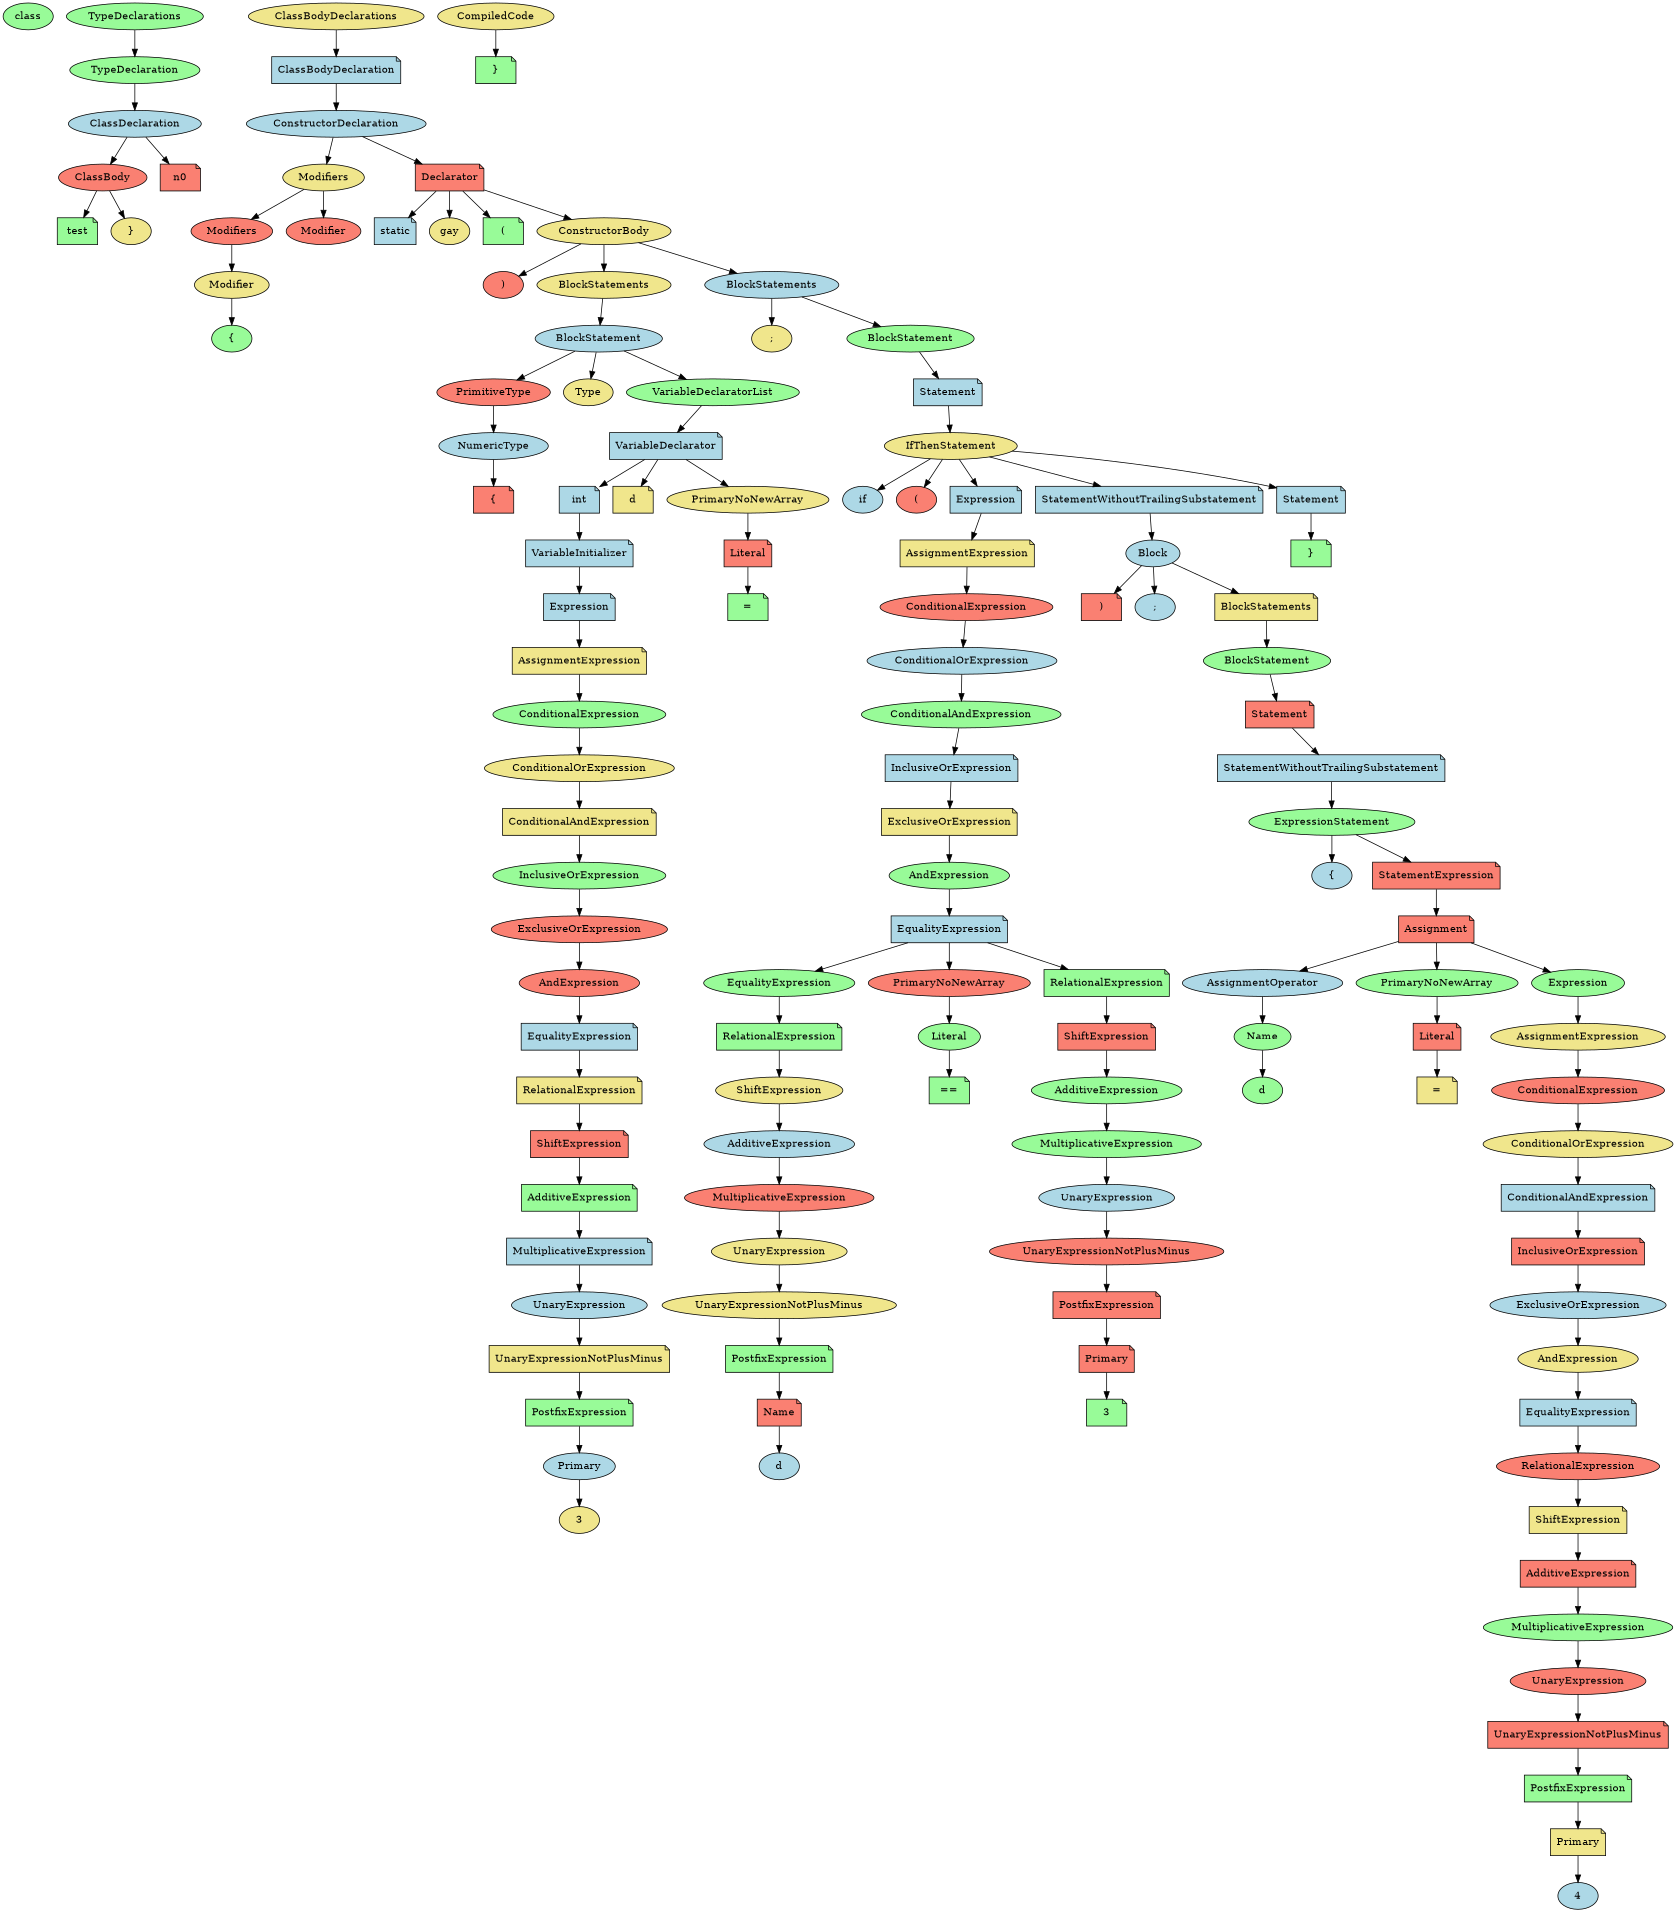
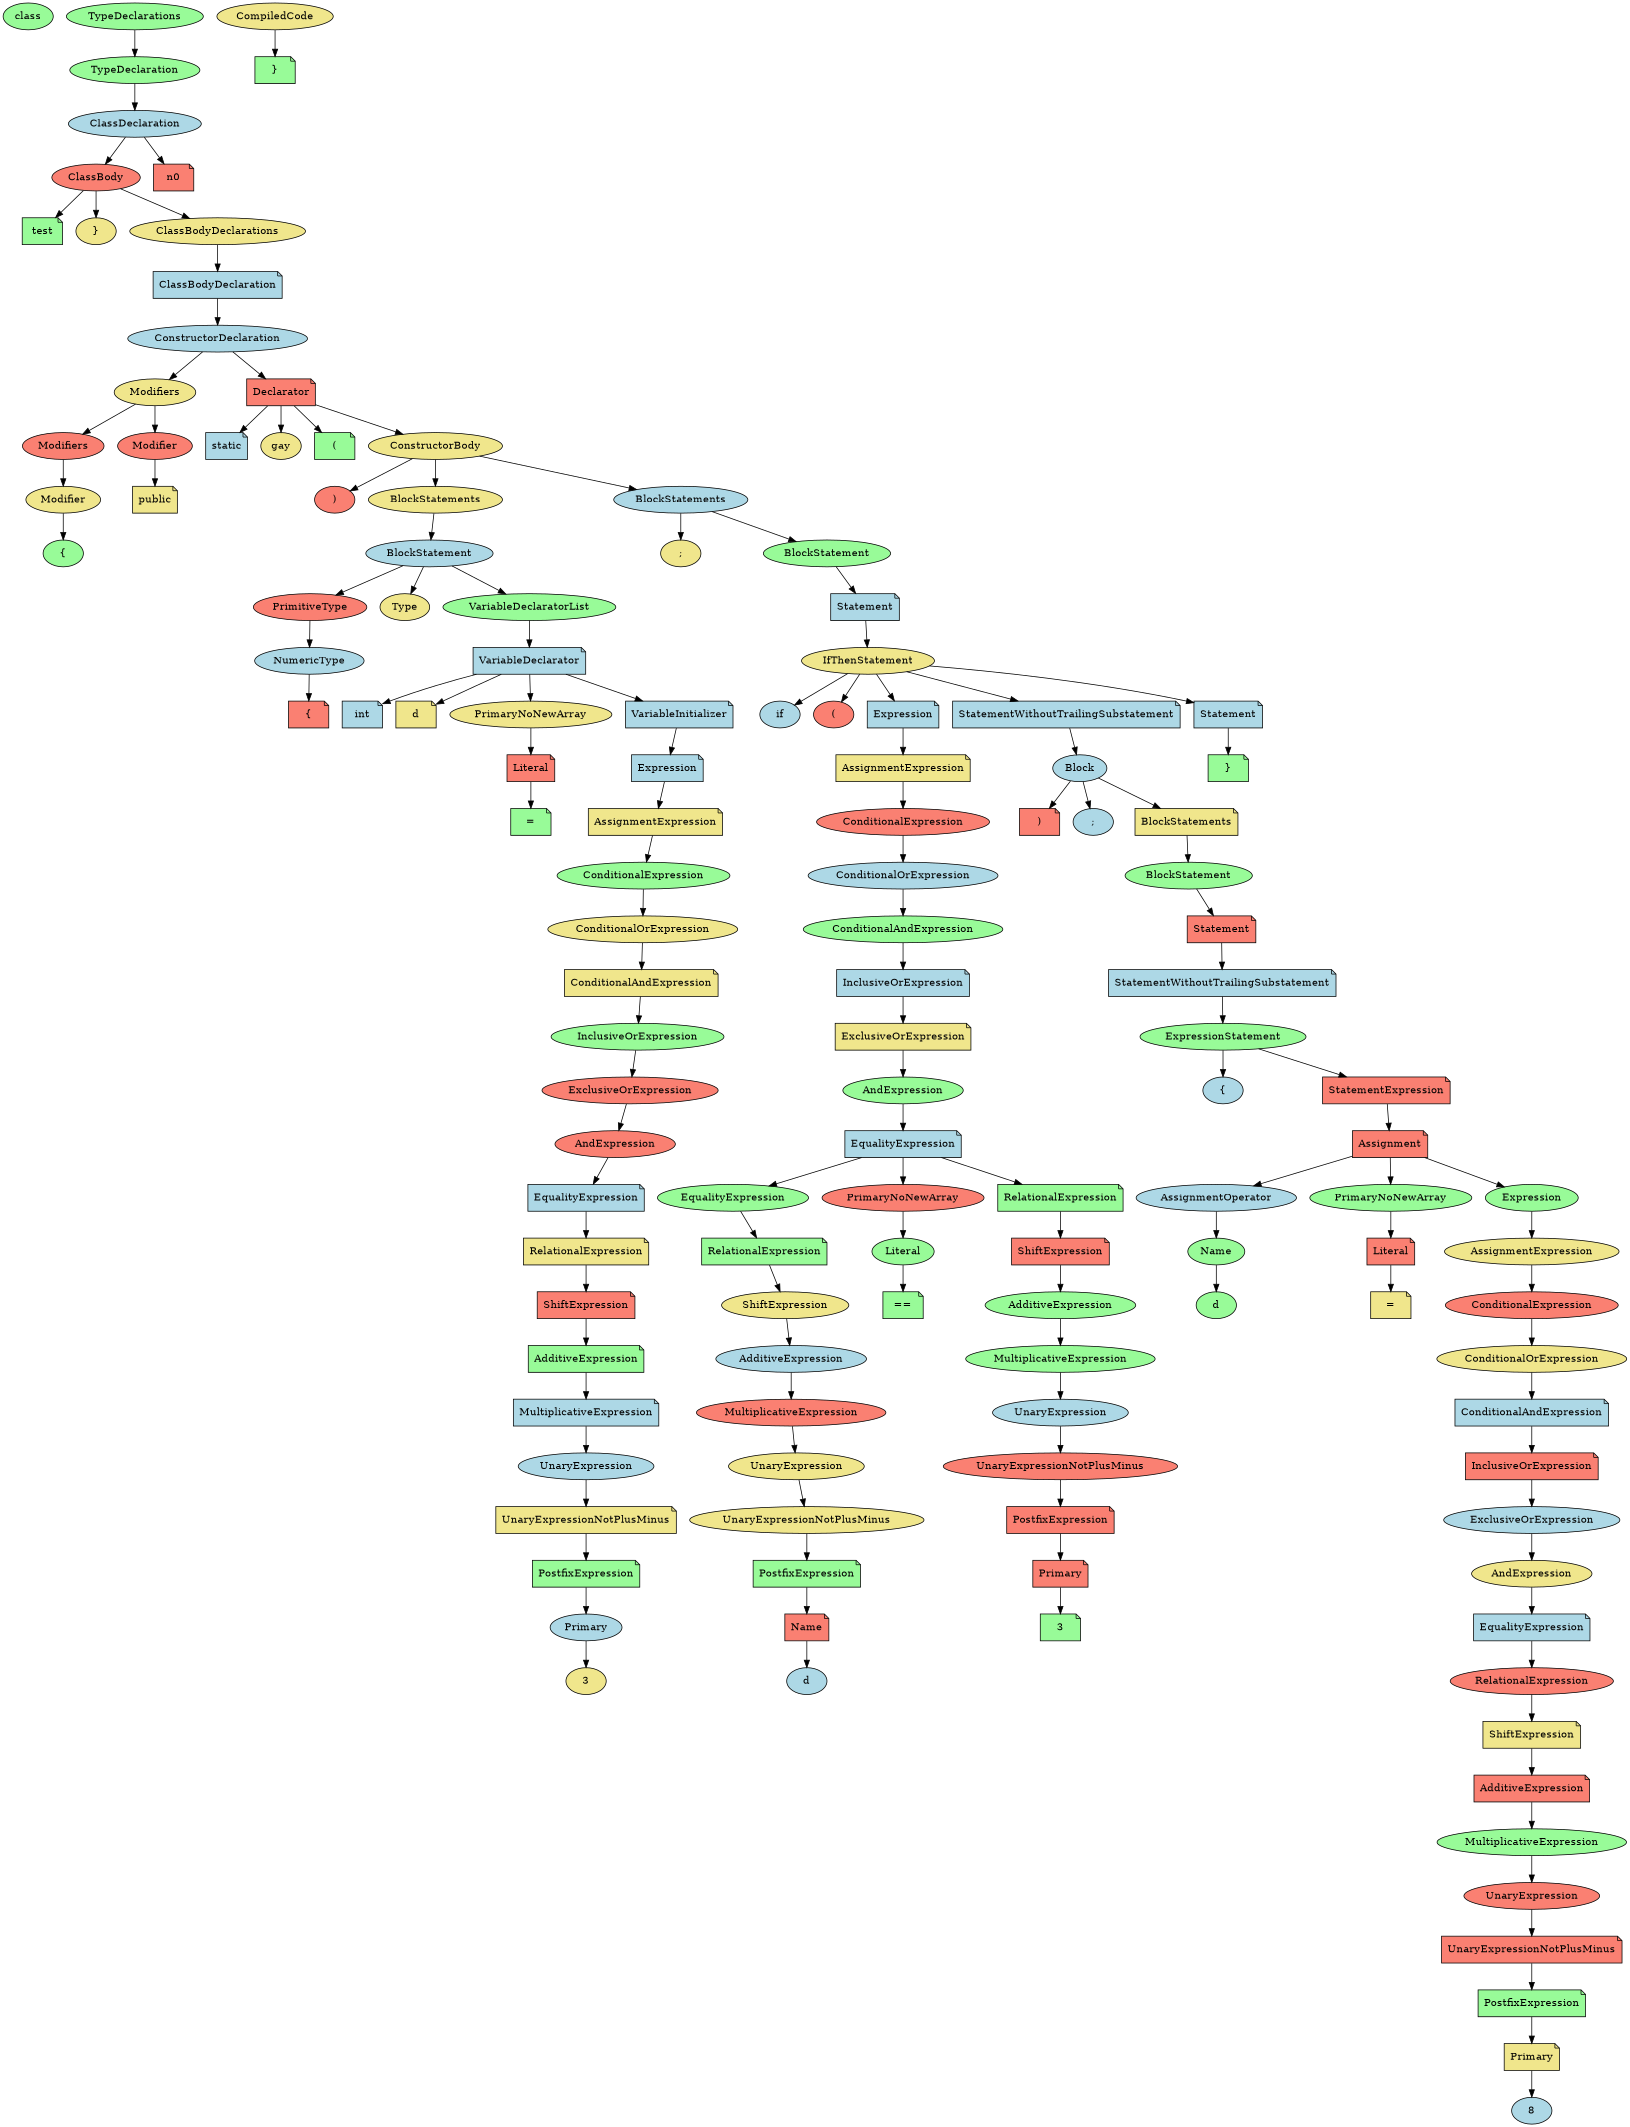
edge "ClassBody" -> "ClassBodyDeclarations": added
node "public": added
edge "int" -> "VariableInitializer": now "VariableDeclarator" -> "VariableInitializer"
node "4": label "4" -> "8"
